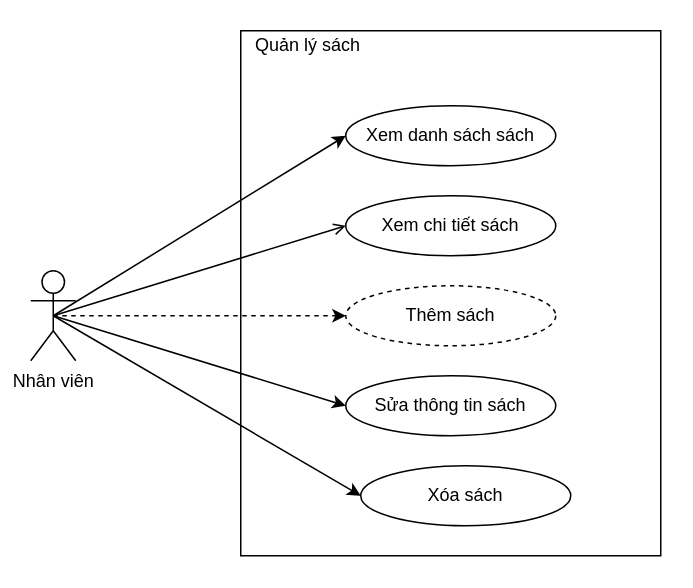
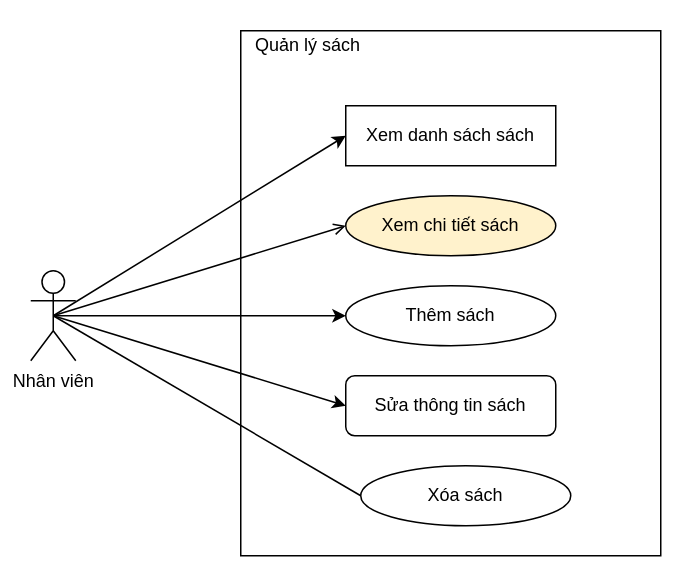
node "Xem danh sách sách": shape ellipse -> rectangle
node "Xem chi tiết sách": fillcolor #ffffff -> #fff2cc
edge "Nhân viên" -> "Thêm sách": style dashed -> solid
node "Thêm sách": style dashed -> solid
node "Sửa thông tin sách": shape ellipse -> rounded rectangle
edge "Nhân viên" -> "Xóa sách": arrowhead classic -> none
